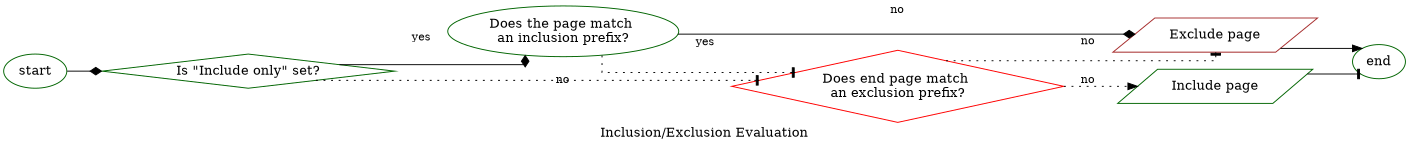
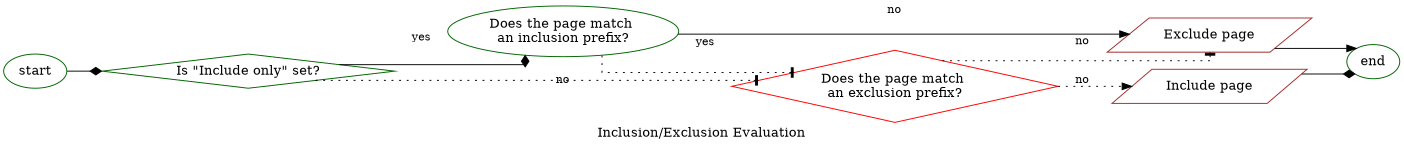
edge "Does the page match an inclusion prefix?" -> "Exclude page": arrowhead diamond -> normal
edge "Include page" -> "end": arrowhead tee -> diamond
node "Does end page match an exclusion prefix?": label "Does end page match an exclusion prefix?" -> "Does the page match an exclusion prefix?"
node "Include page": color darkgreen -> brown
